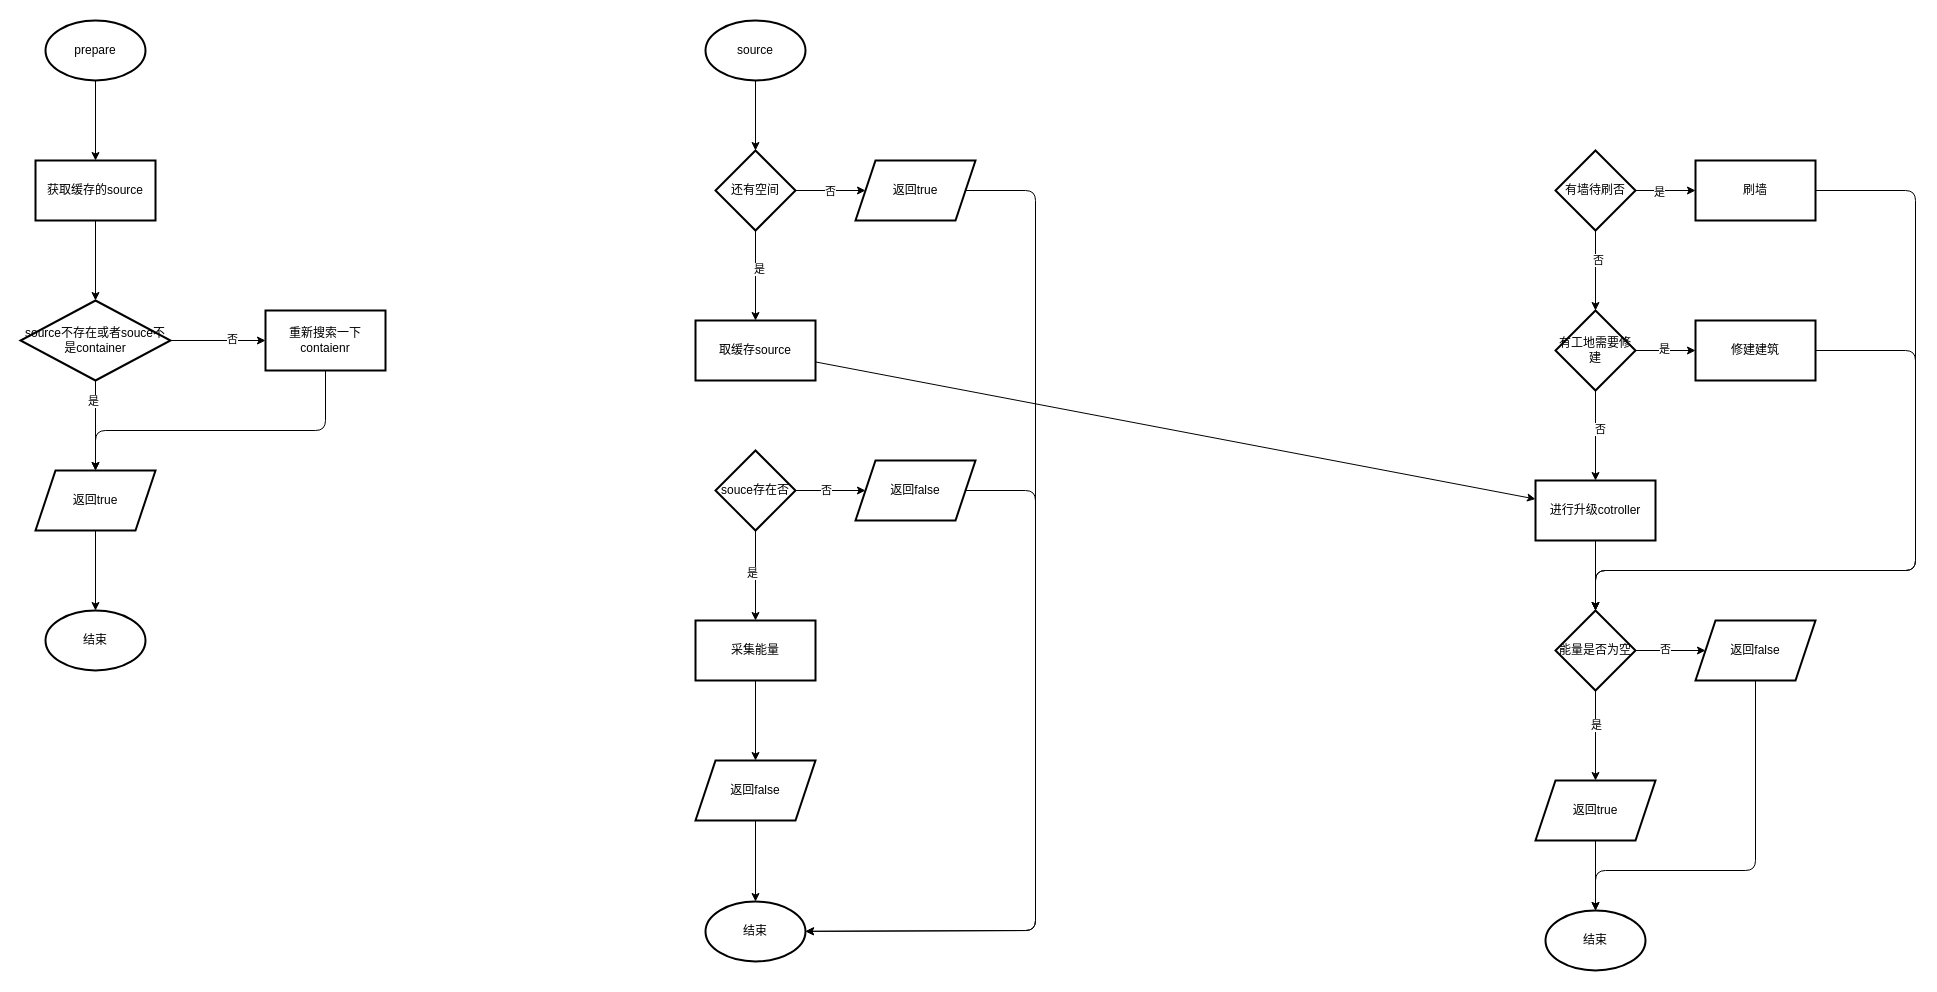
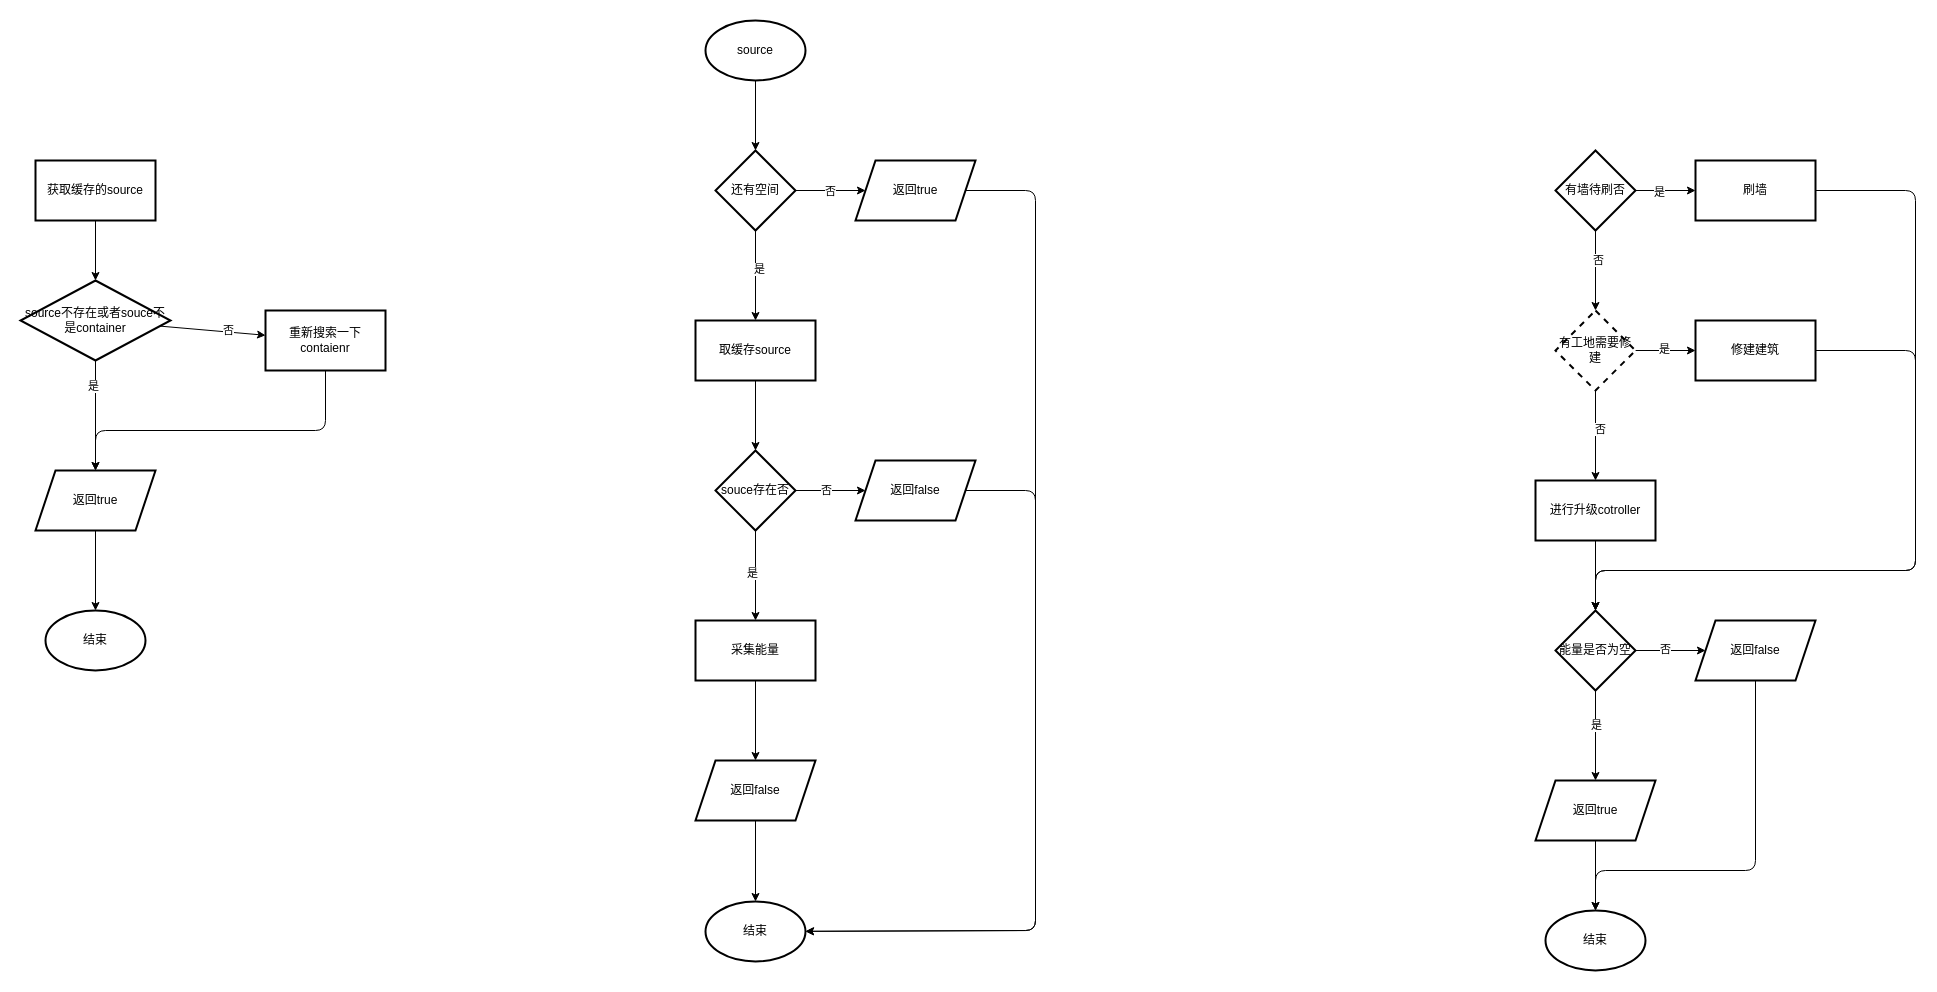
node "prepare": removed
edge "prepare" -> "获取缓存的source": removed
node "source不存在或者souce不是container": moved (96, 341) -> (96, 321)
node "有工地需要修建": style solid -> dashed
edge "取缓存source" -> "进行升级cotroller": now "取缓存source" -> "souce存在否"
